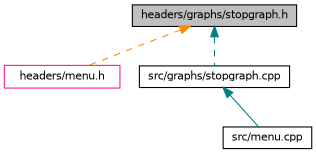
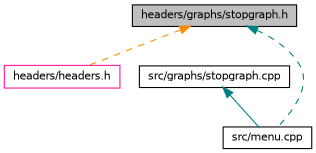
edge "src/graphs/stopgraph.cpp" -> "headers/graphs/stopgraph.h": now "src/menu.cpp" -> "headers/graphs/stopgraph.h"
node "headers/menu.h": label "headers/menu.h" -> "headers/headers.h"
